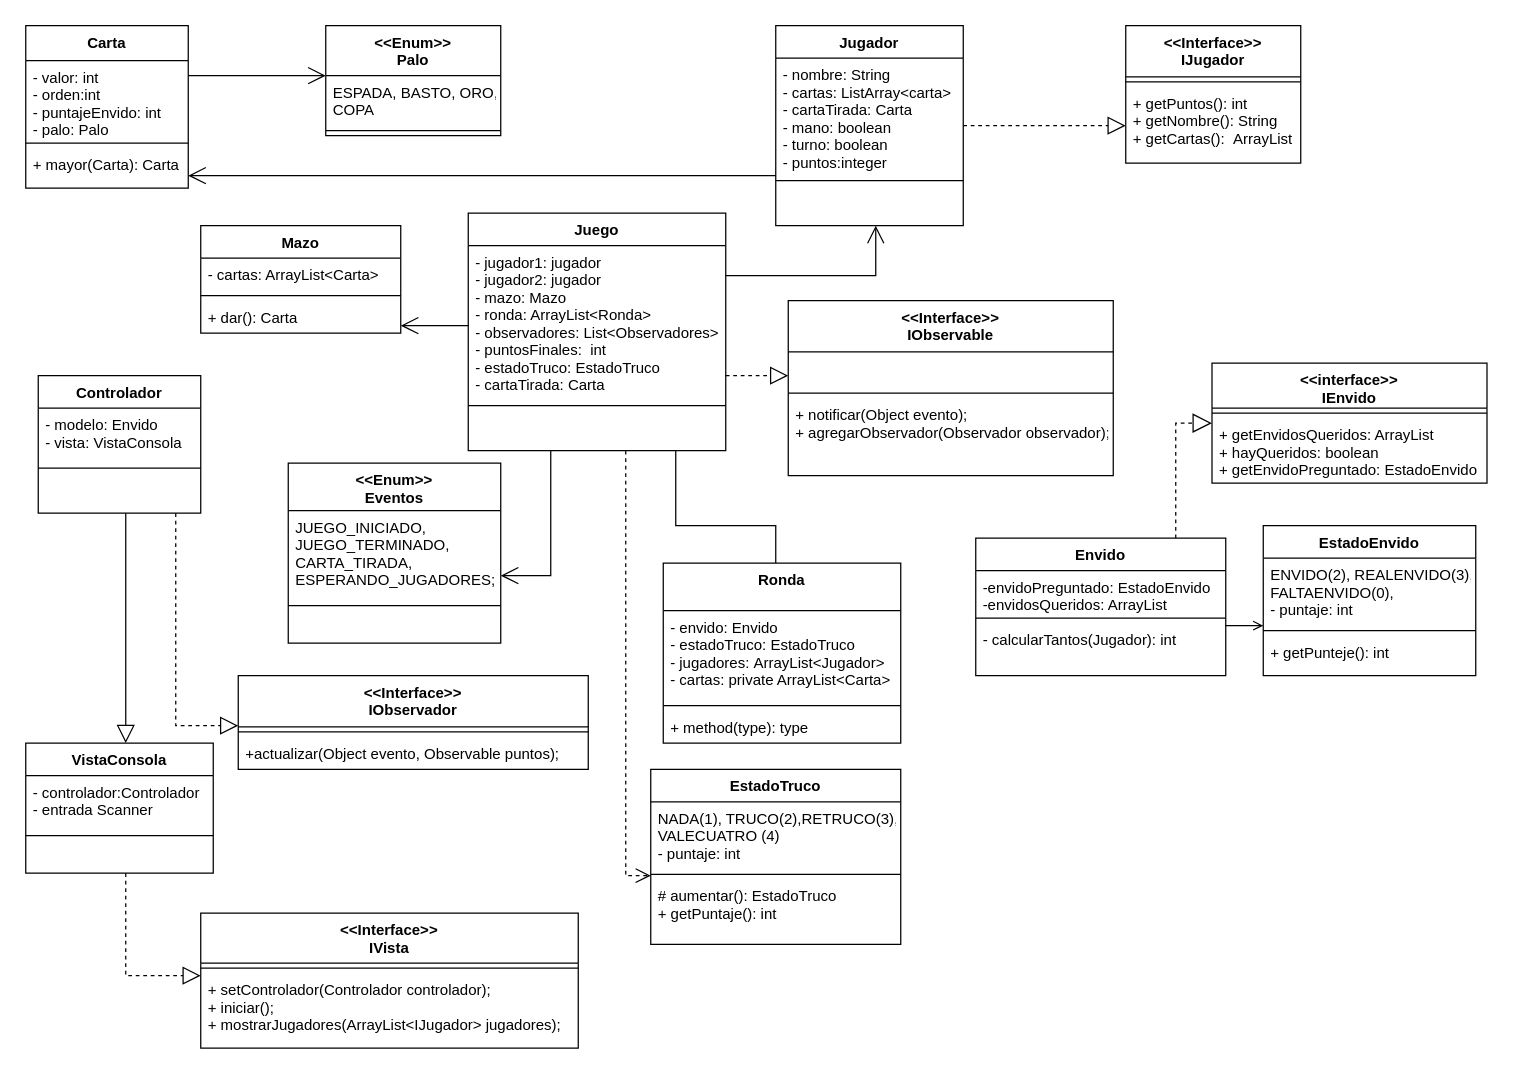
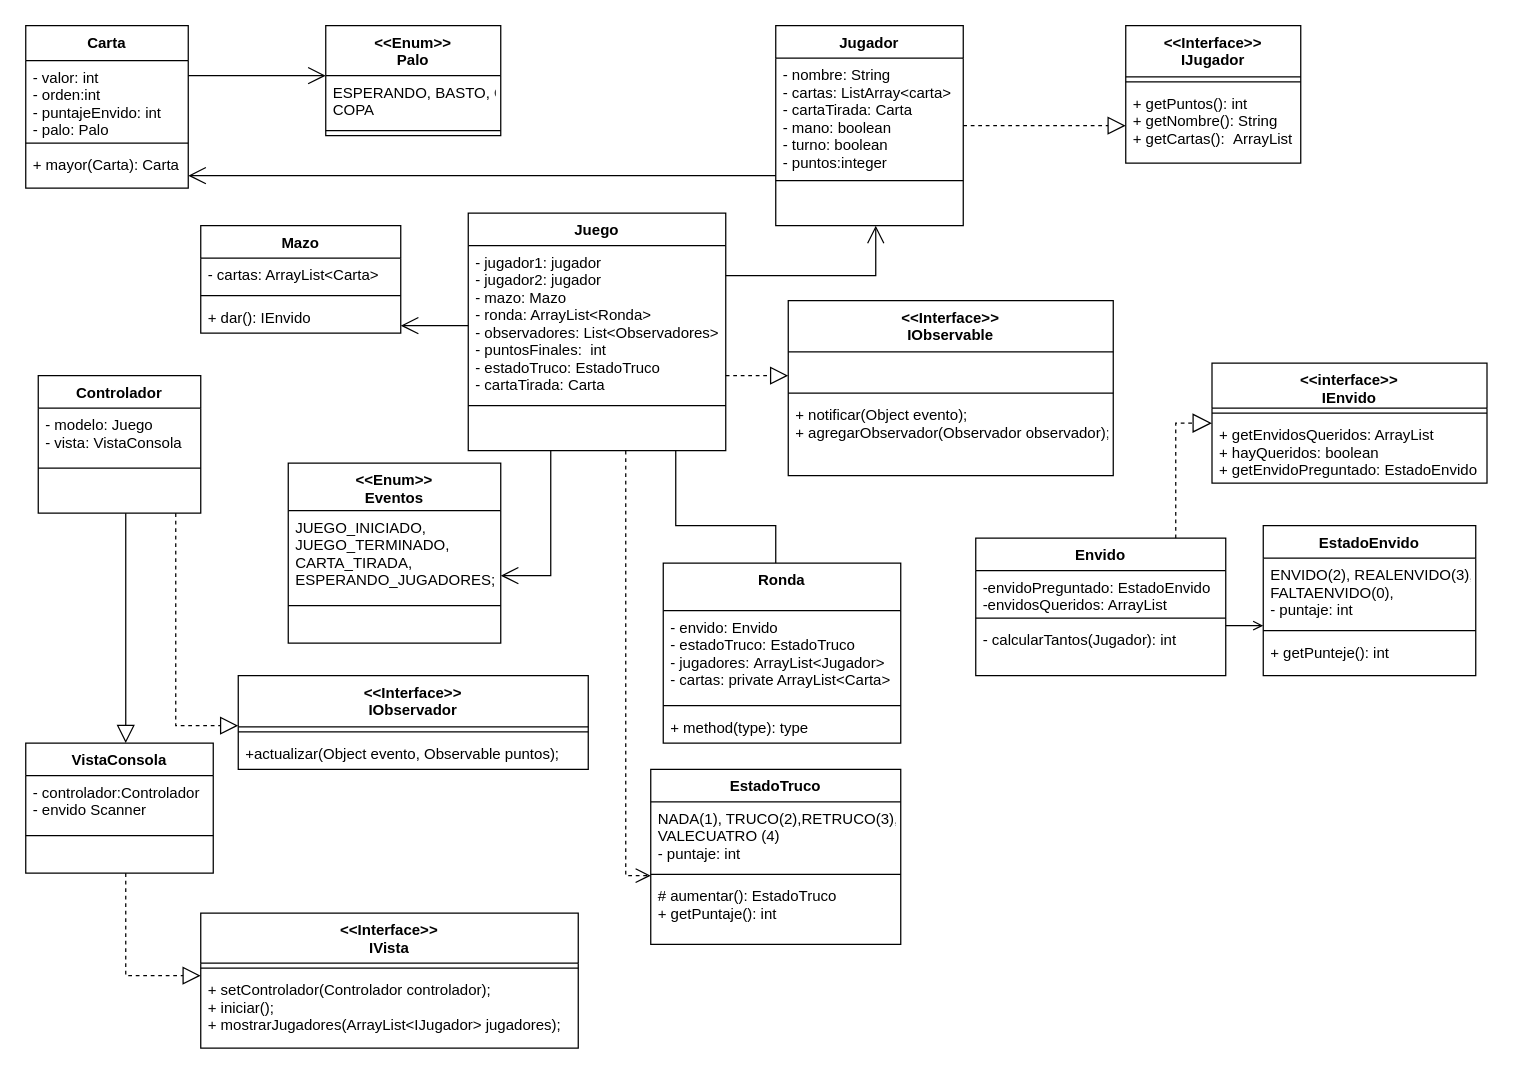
node "ESPADA, BASTO, ORO, COPA": label "ESPADA, BASTO, ORO, COPA" -> "ESPERANDO, BASTO, ORO, COPA"
node "+ dar(): Carta": label "+ dar(): Carta" -> "+ dar(): IEnvido"
node "- modelo: Envido - vista: VistaConsola": label "- modelo: Envido - vista: VistaConsola" -> "- modelo: Juego - vista: VistaConsola"
node "- controlador:Controlador - entrada Scanner": label "- controlador:Controlador - entrada Scanner" -> "- controlador:Controlador - envido Scanner"
